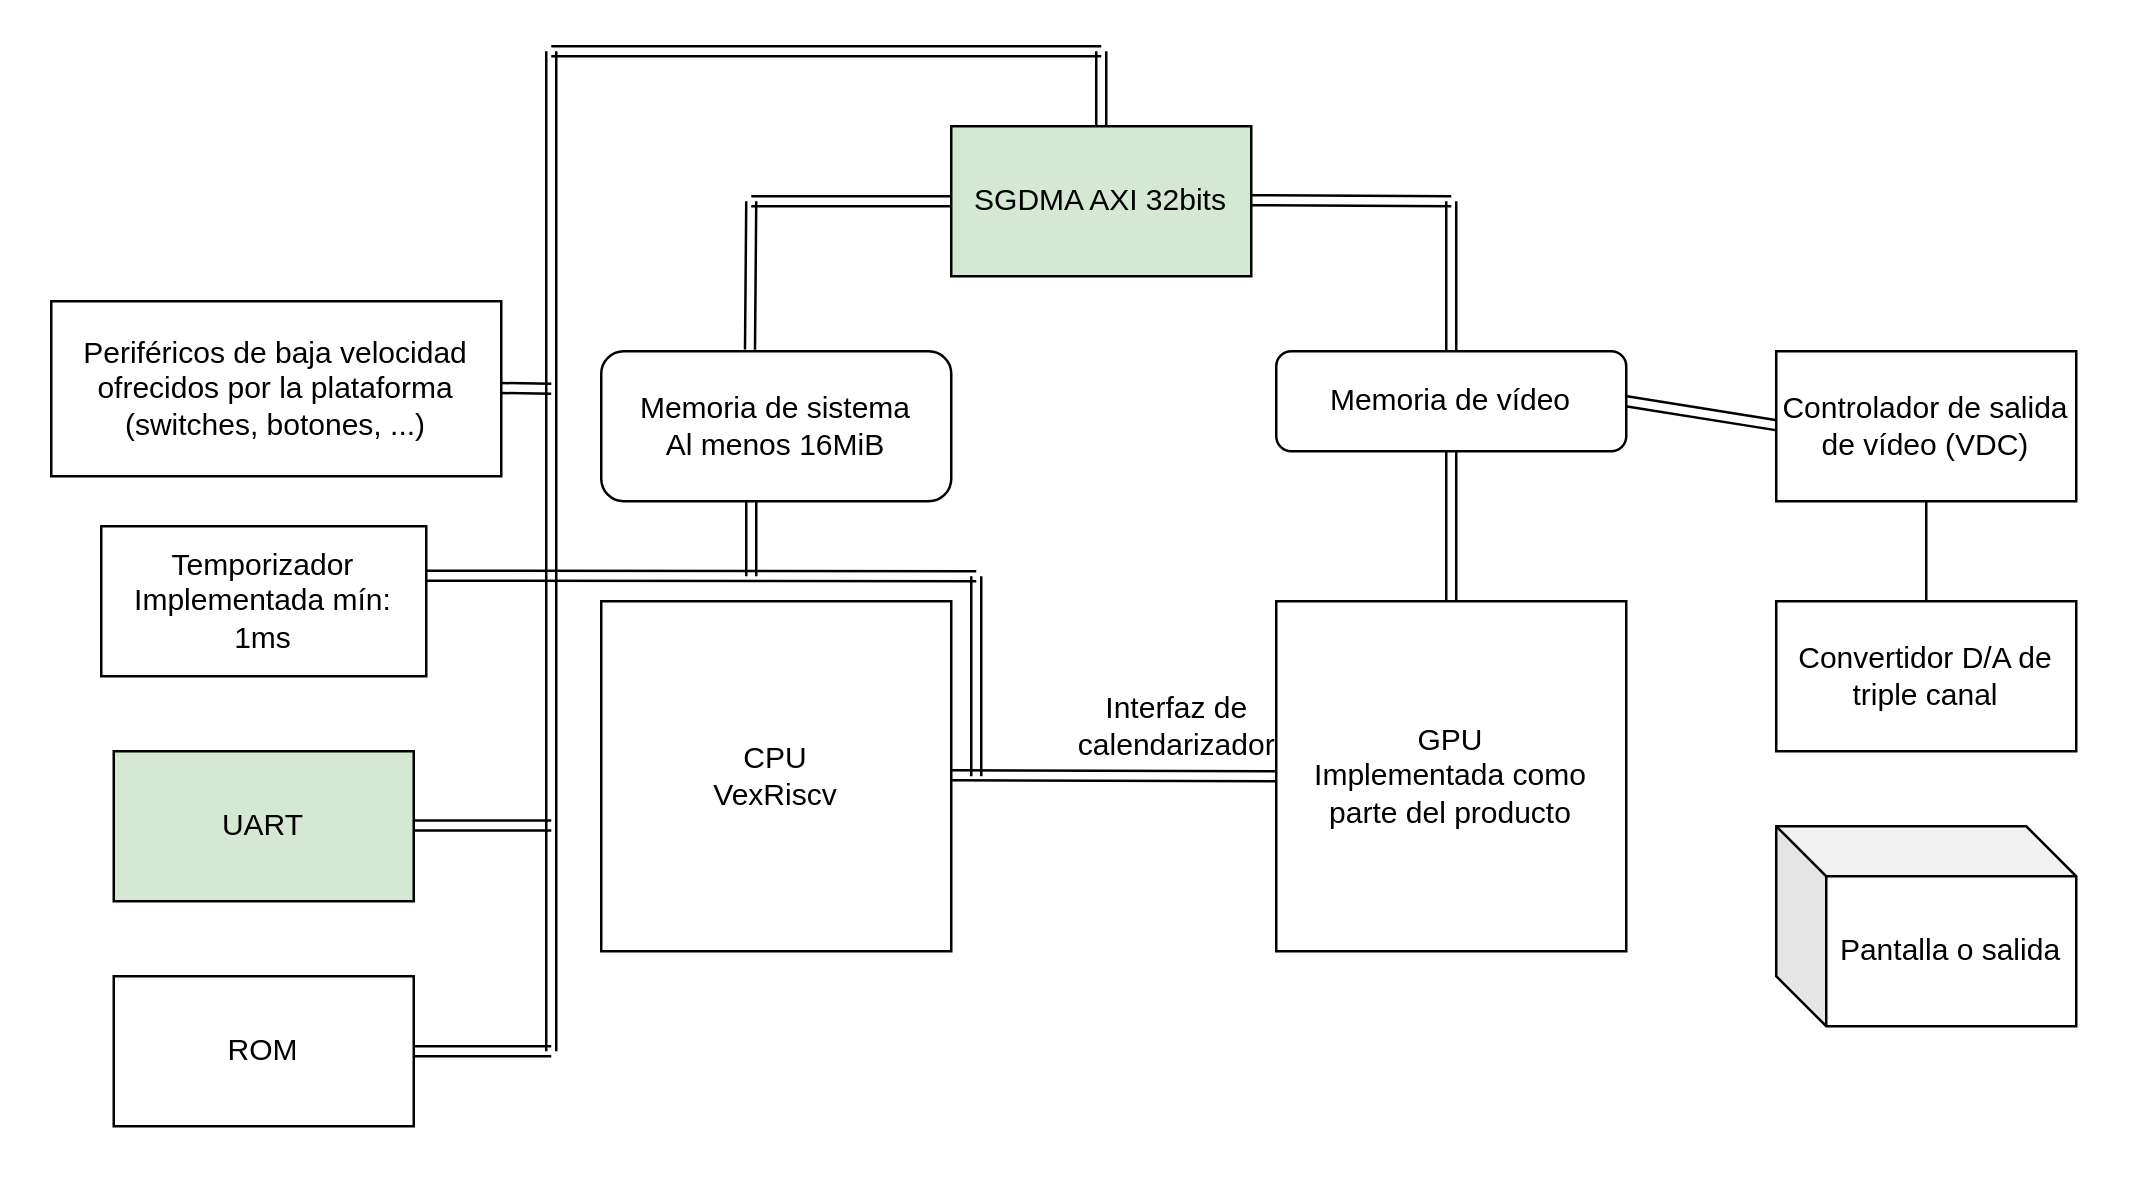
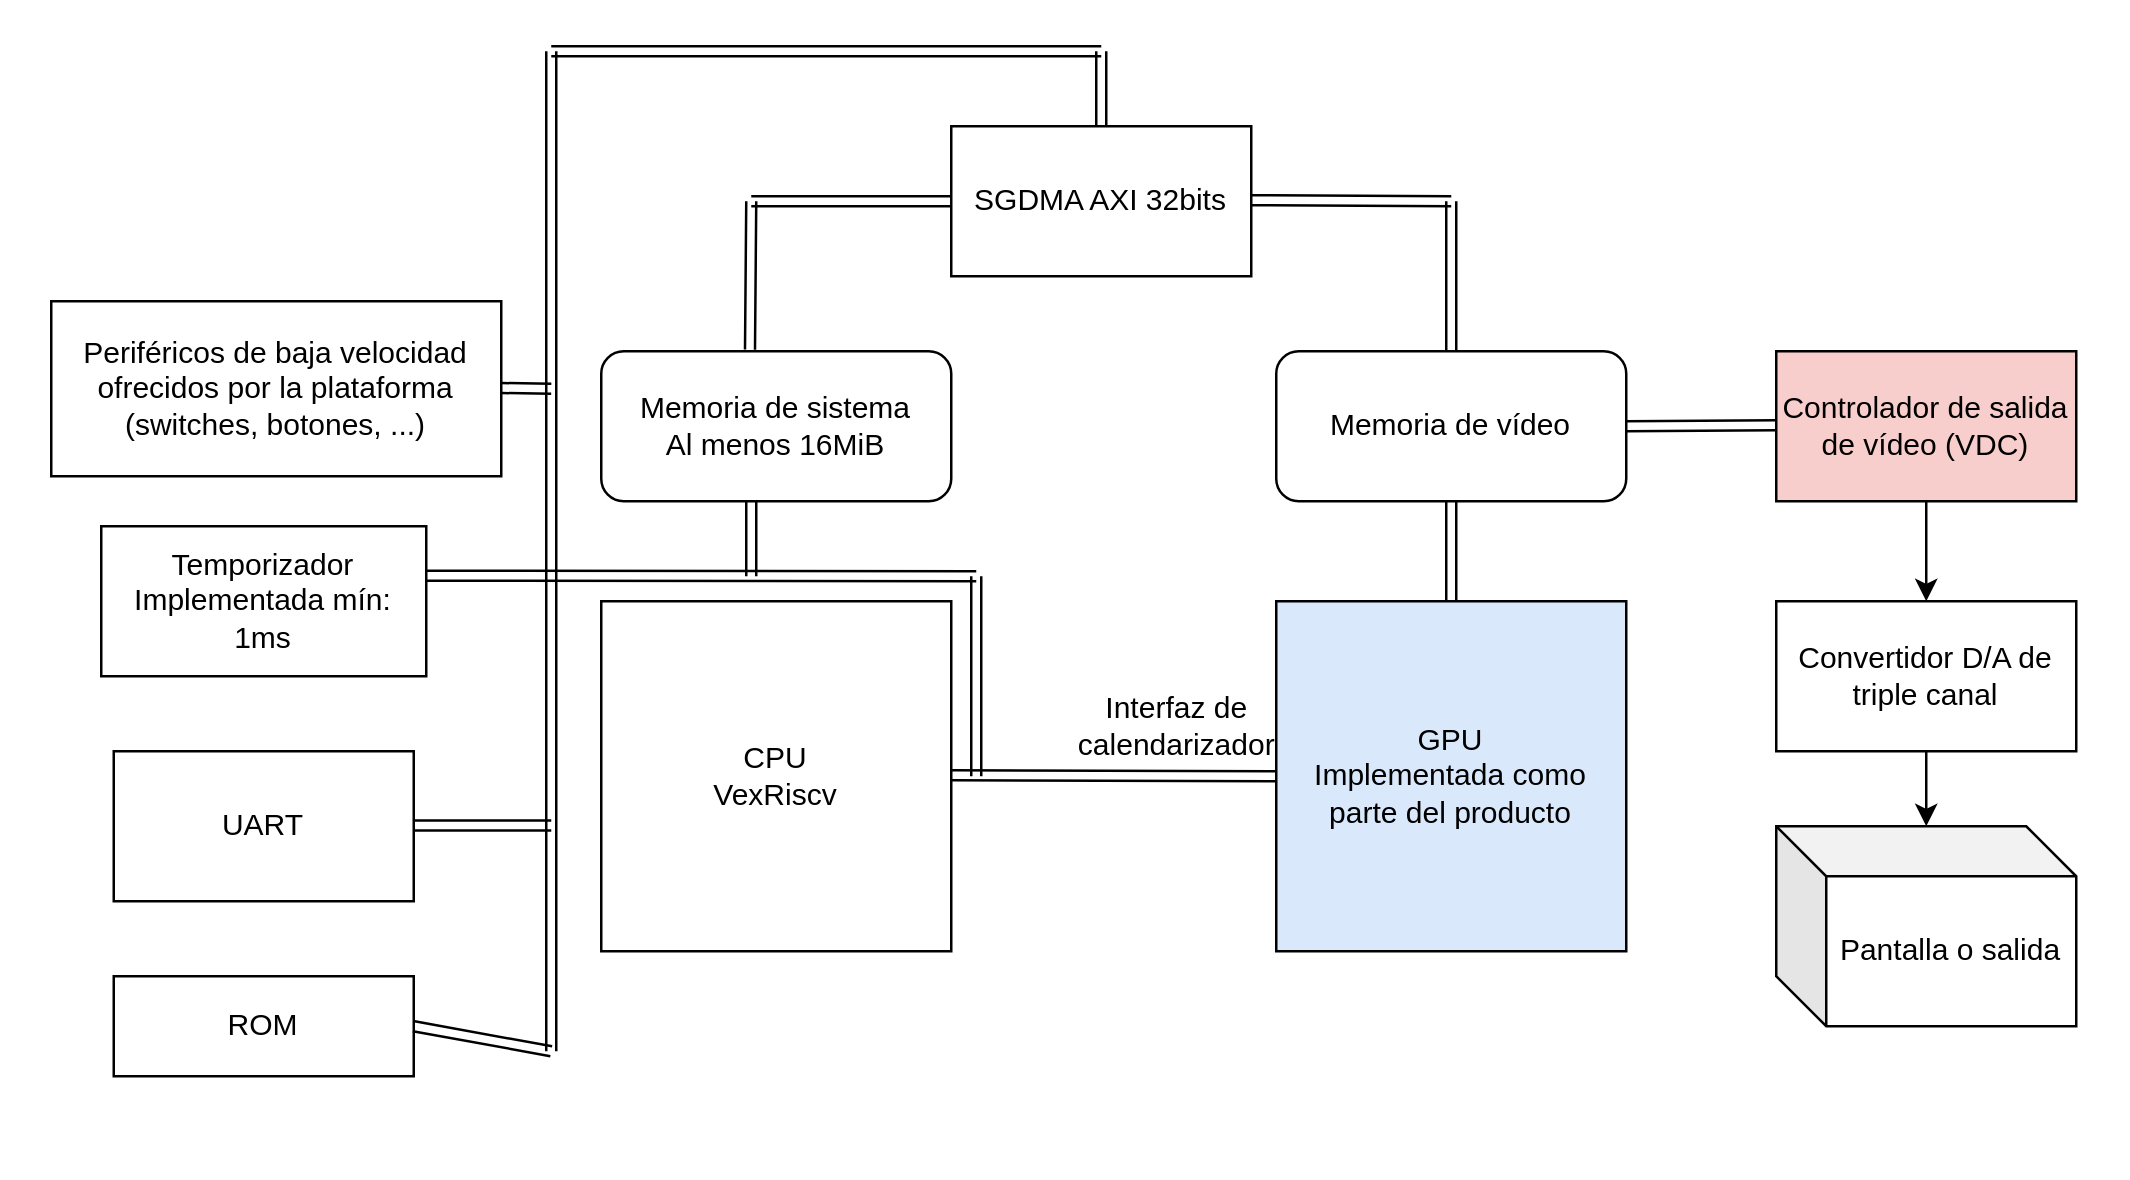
node "SGDMA AXI 32bits": fillcolor #d5e8d4 -> #ffffff
node "Memoria de vídeo": size 350x100 -> 350x150
node "Controlador de salida de vídeo (VDC)": fillcolor #ffffff -> #f8cecc
edge "Controlador de salida de vídeo (VDC)" -- "Convertidor D/A de triple canal": arrowhead none -> classic
node "GPU Implementada como parte del producto": fillcolor #ffffff -> #dae8fc
edge "Convertidor D/A de triple canal" -> "Pantalla o salida": added
node "UART": fillcolor #d5e8d4 -> #ffffff
node "ROM": size 300x150 -> 300x100
